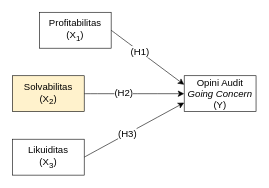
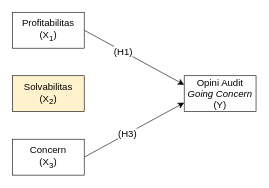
node "Profitabilitas (X1)": moved (75, 30) -> (48, 30)
edge "Solvabilitas (X2)" -> "Opini Audit Going Concern (Y)": removed, label "(H2)"
node "Likuiditas (X3)": label "Likuiditas (X3)" -> "Concern (X3)"
